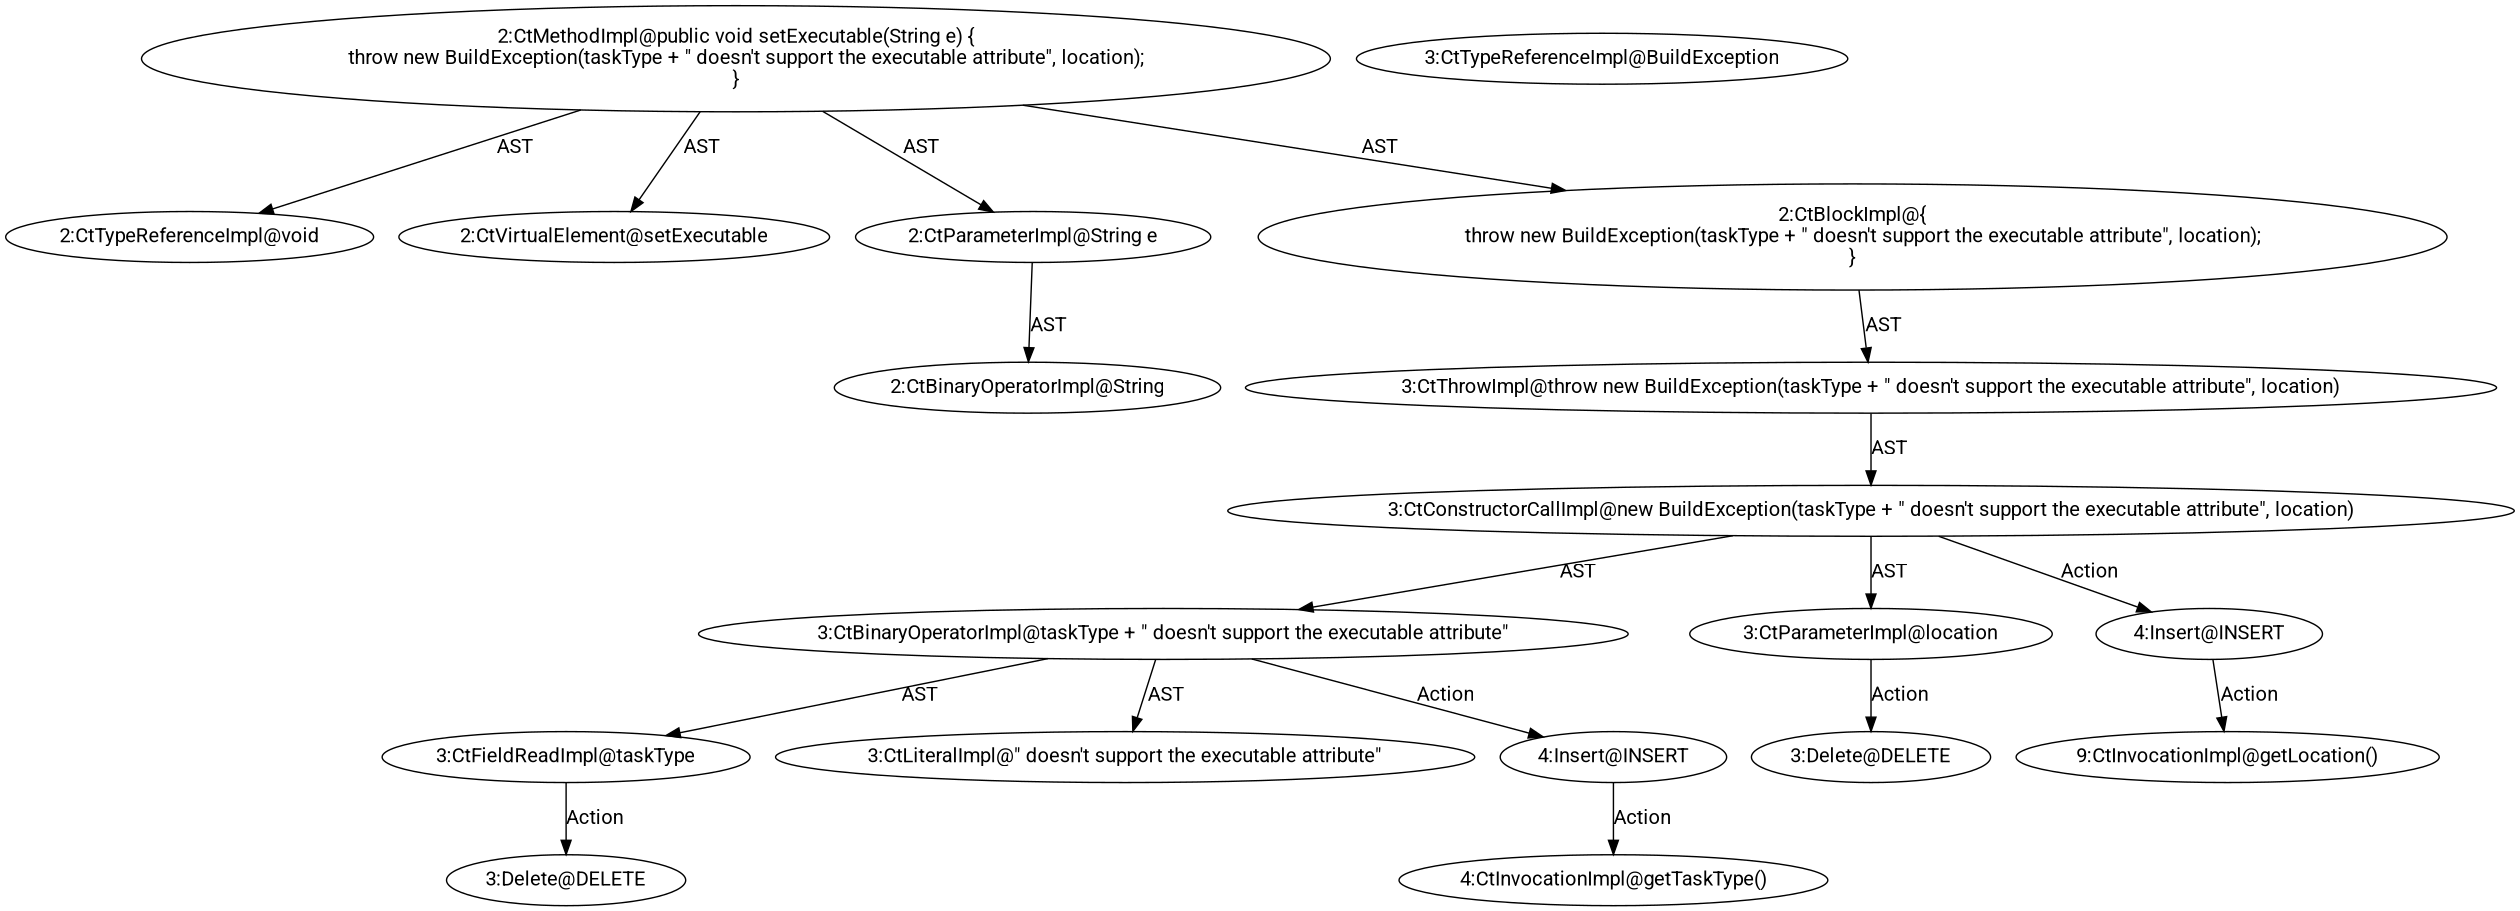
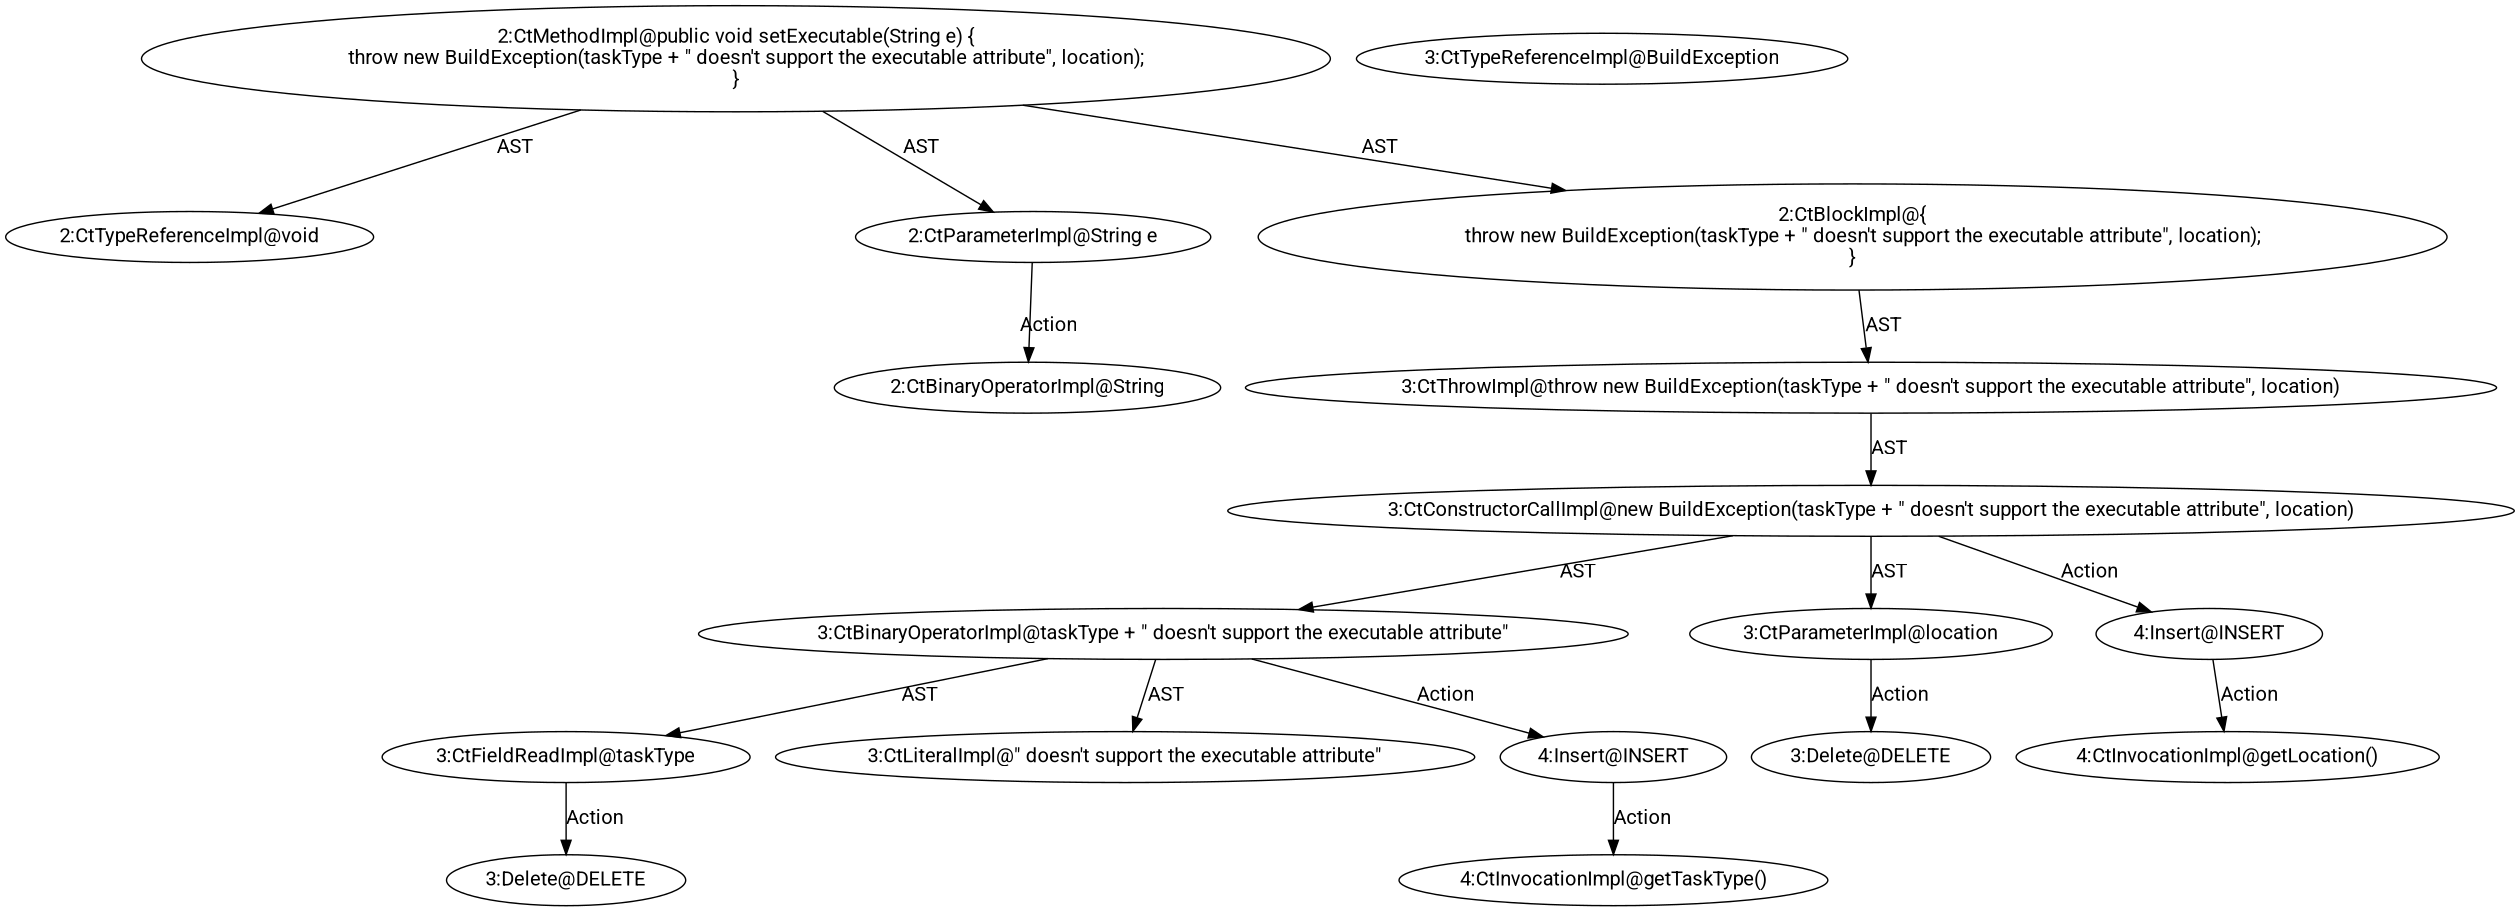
node "2:CtVirtualElement@setExecutable": removed
edge "2:CtParameterImpl@String e" -> "2:CtBinaryOperatorImpl@String": label "AST" -> "Action"
node "9:CtInvocationImpl@getLocation()": label "9:CtInvocationImpl@getLocation()" -> "4:CtInvocationImpl@getLocation()"
